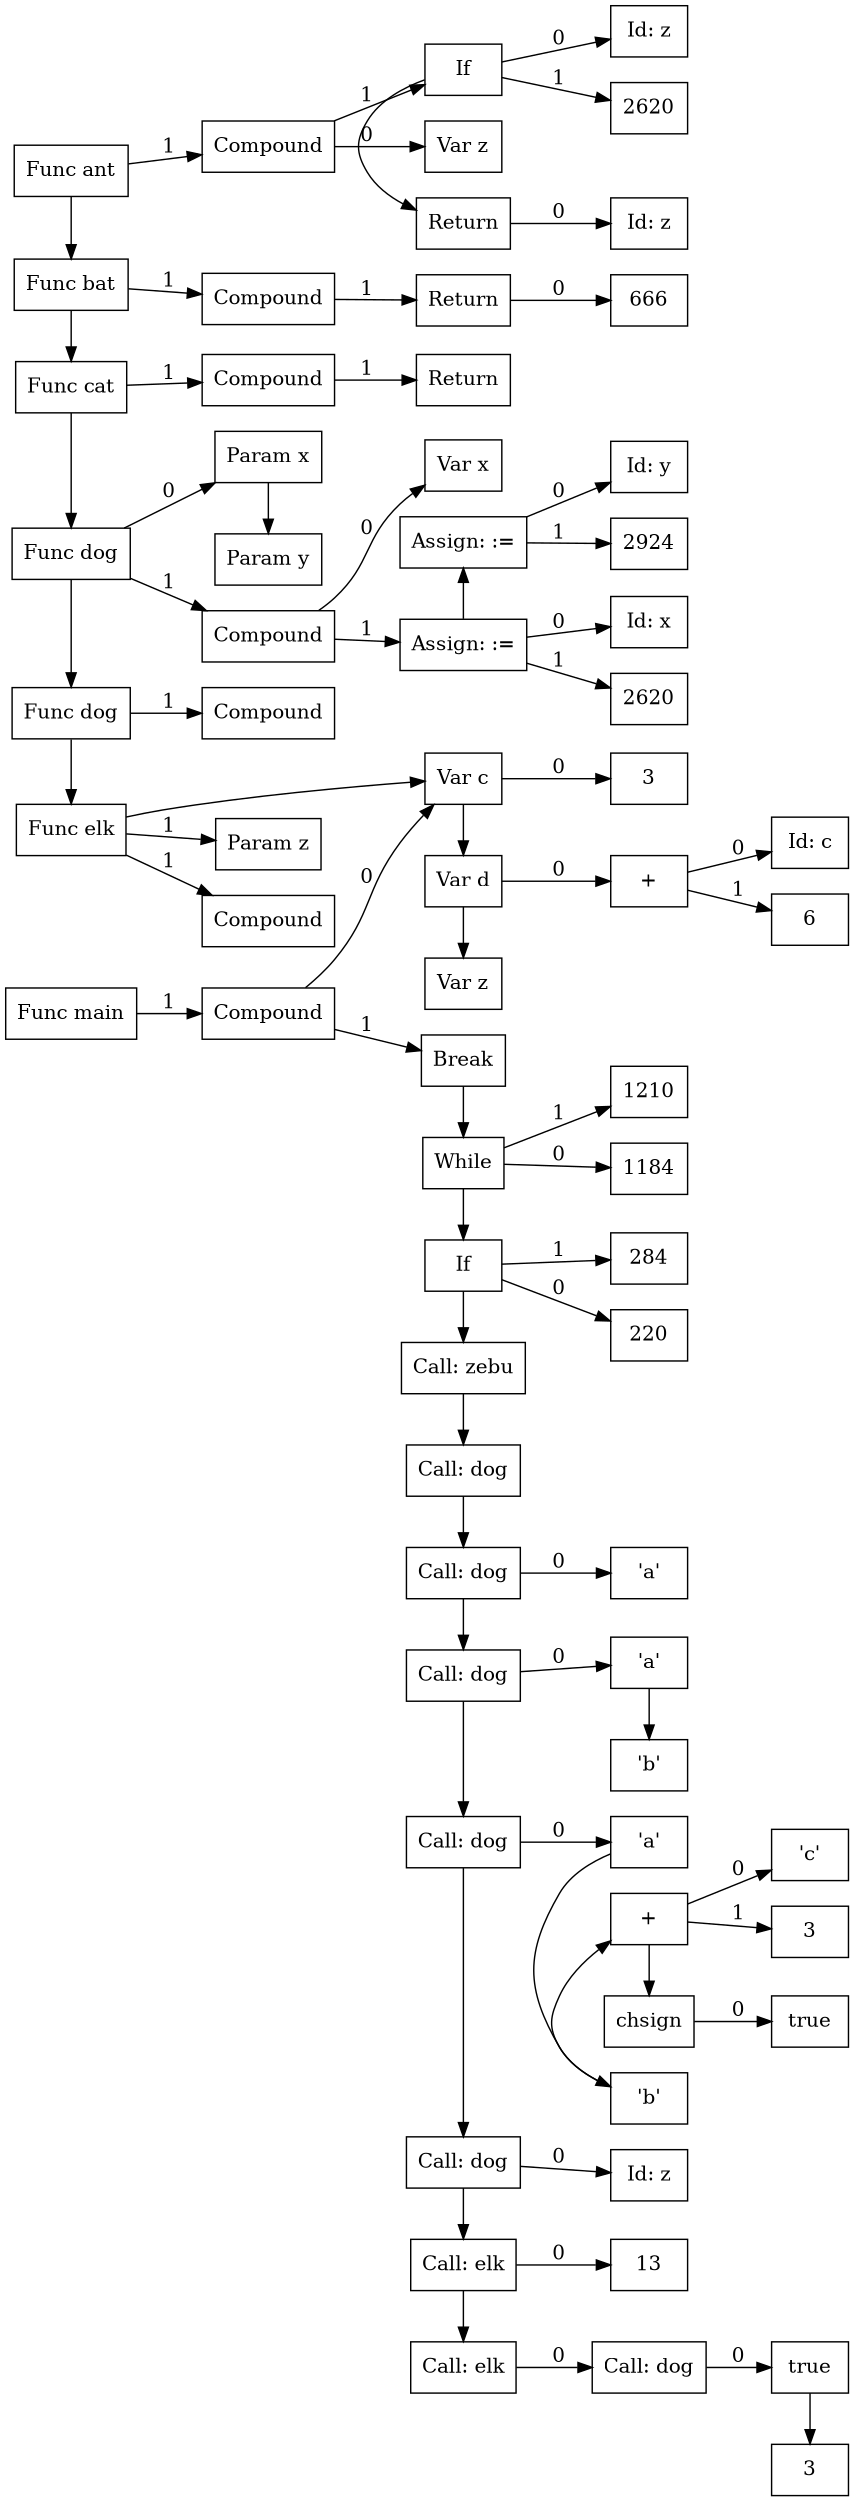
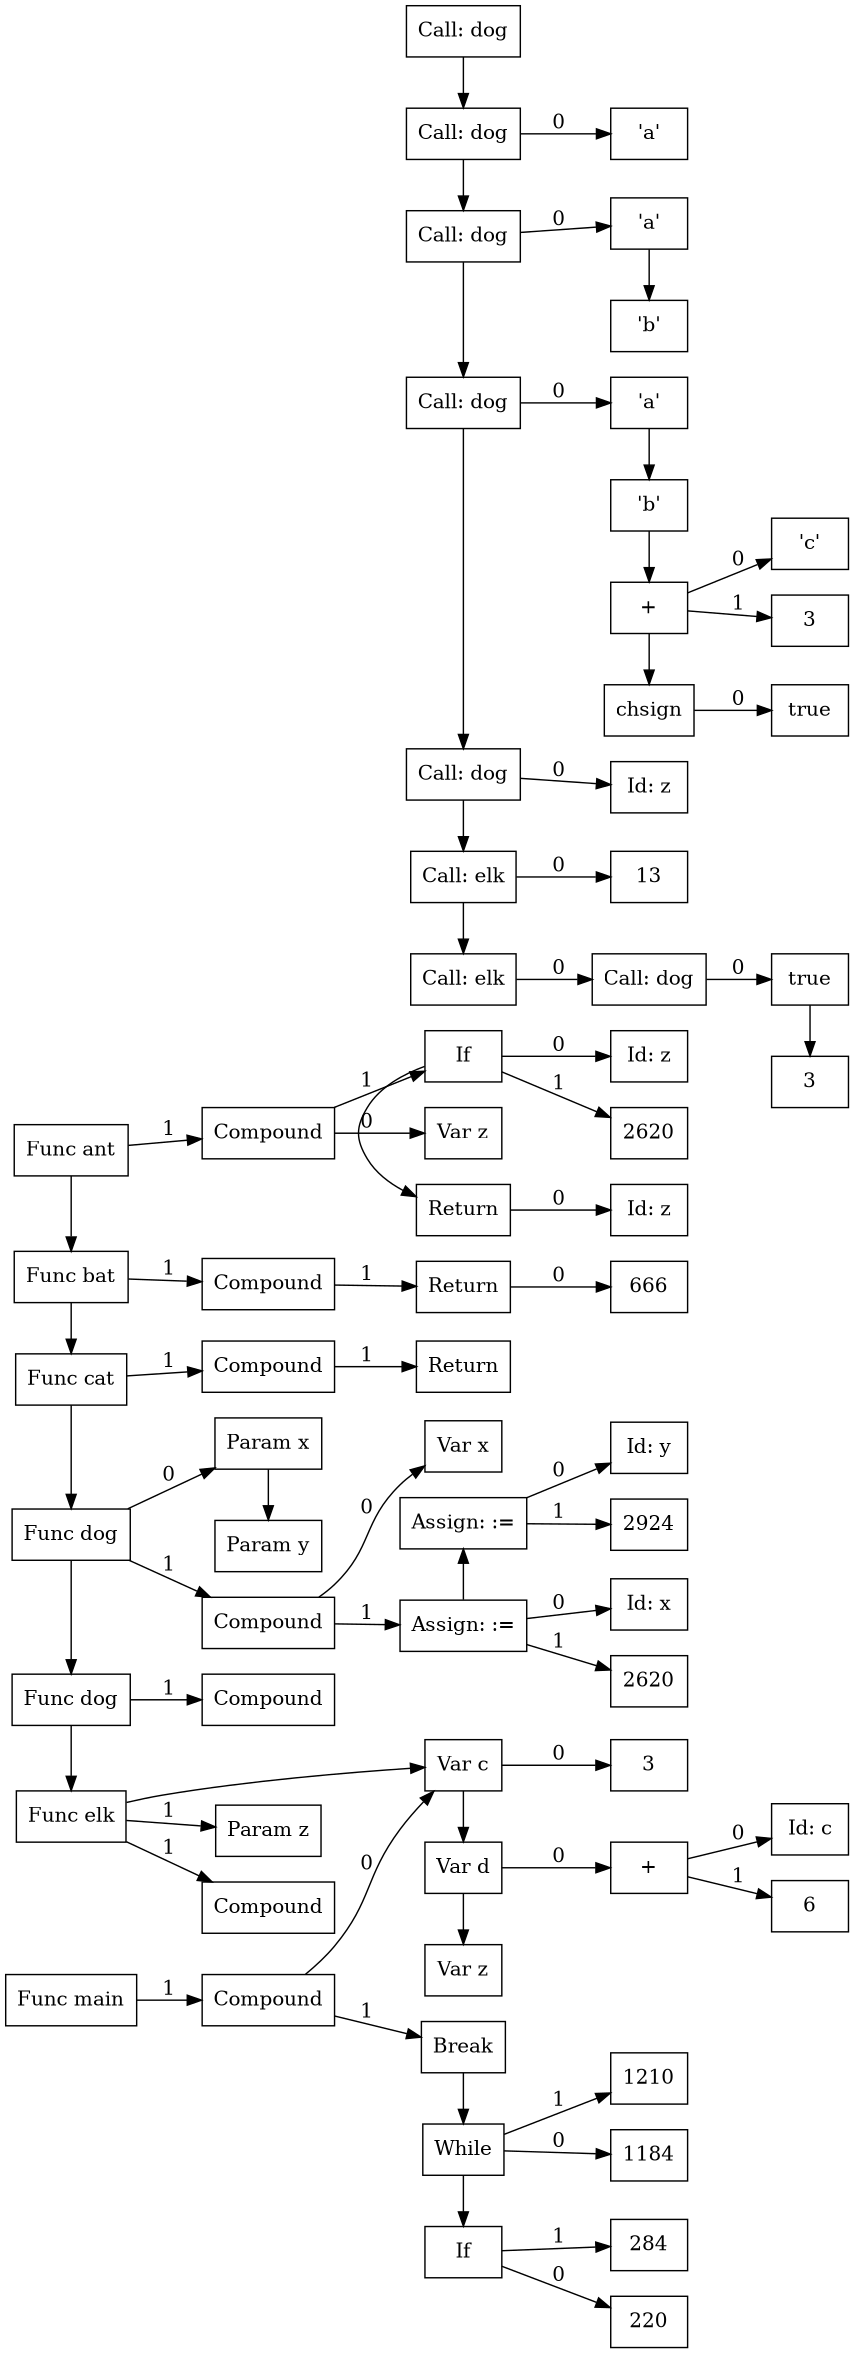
node "Call: zebu": removed
